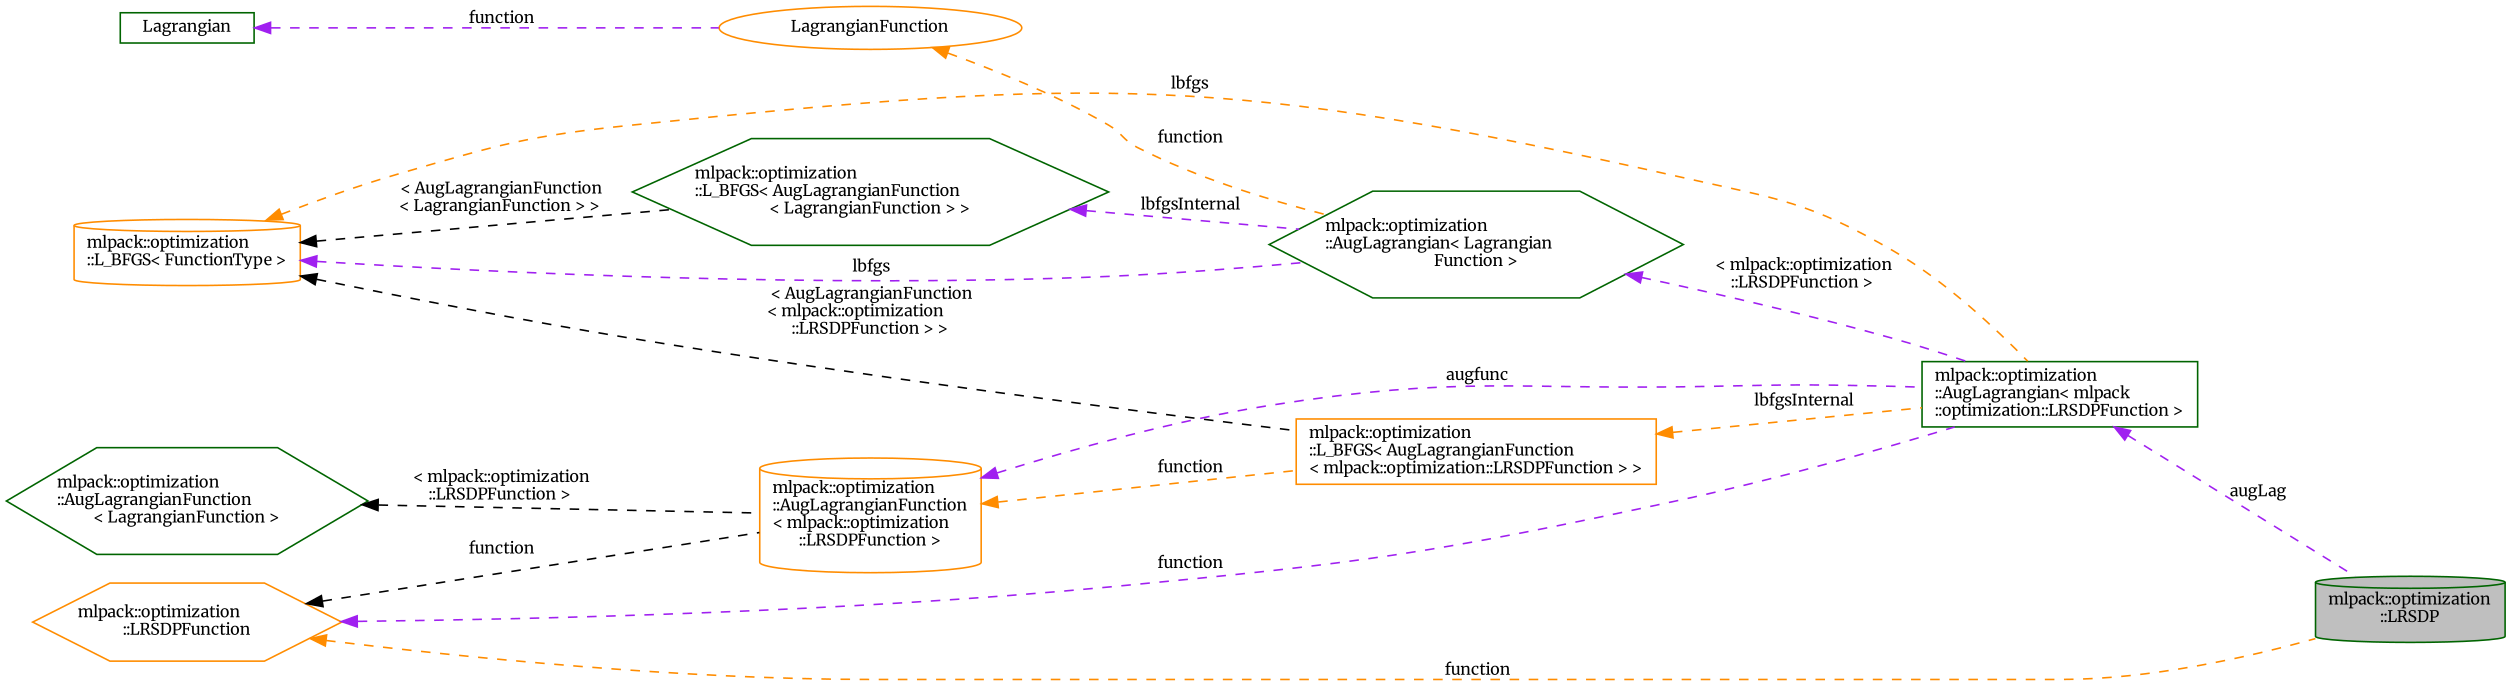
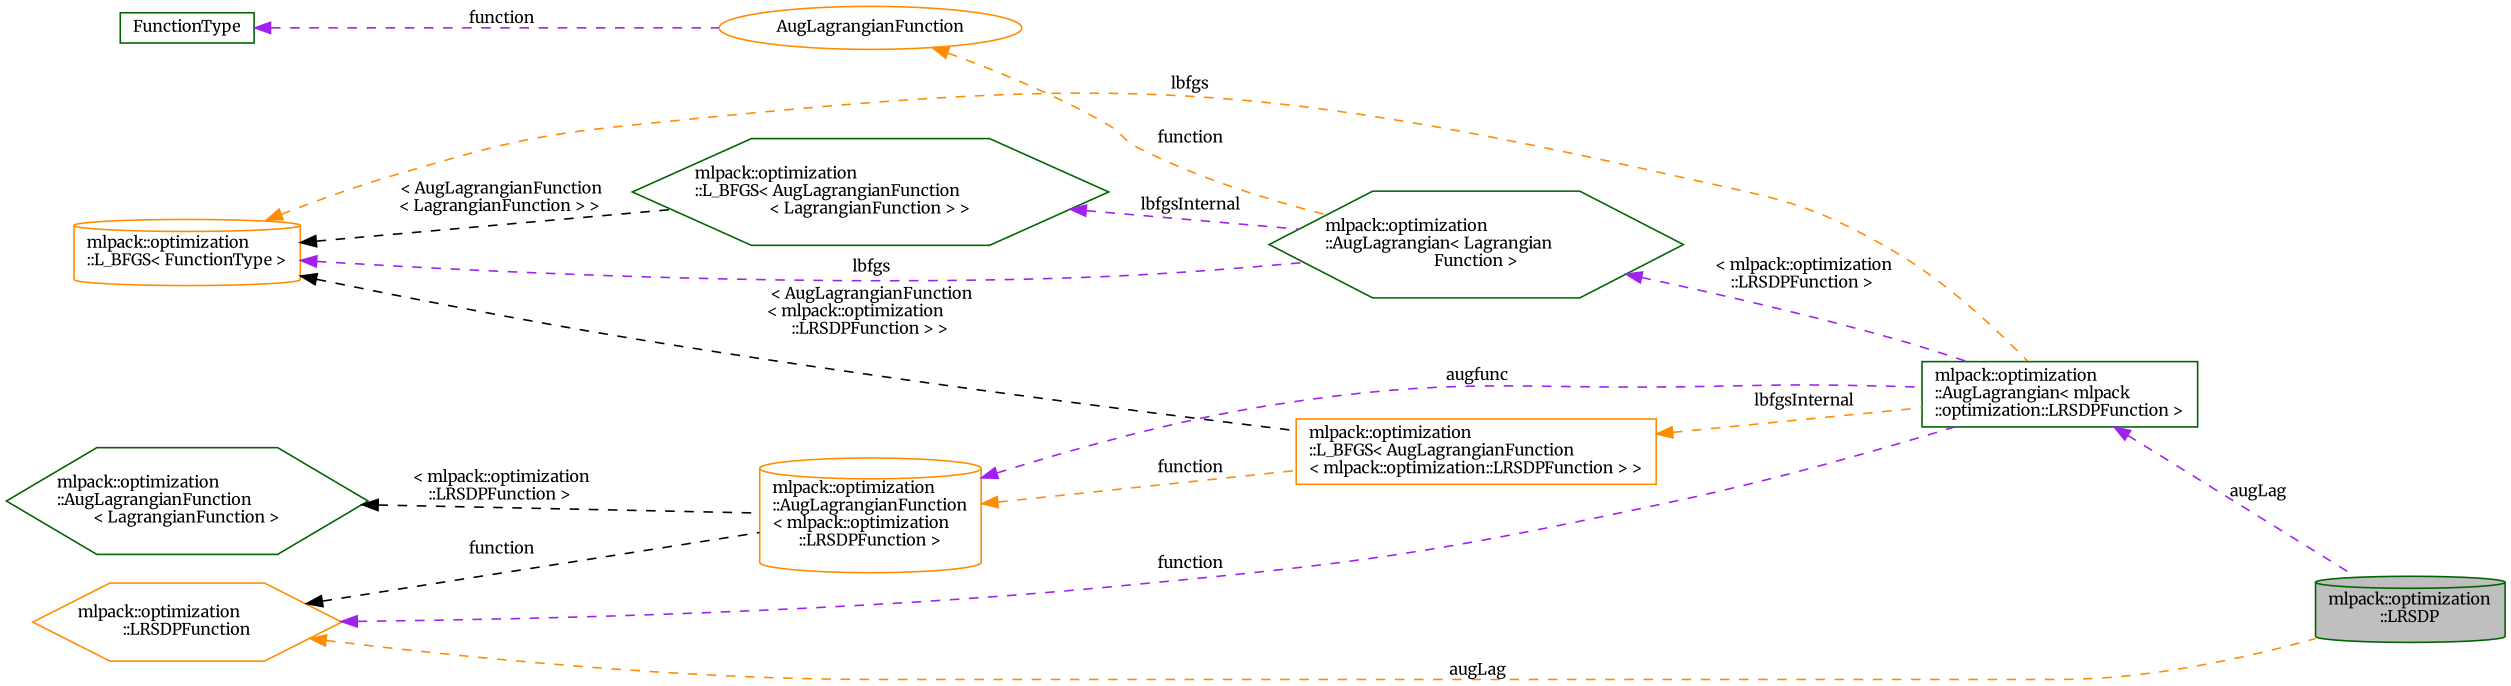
node "Lagrangian": label "Lagrangian" -> "FunctionType"
node "LagrangianFunction": label "LagrangianFunction" -> "AugLagrangianFunction"
edge "mlpack::optimization ::LRSDP" -> "mlpack::optimization ::LRSDPFunction": label " function" -> " augLag"
